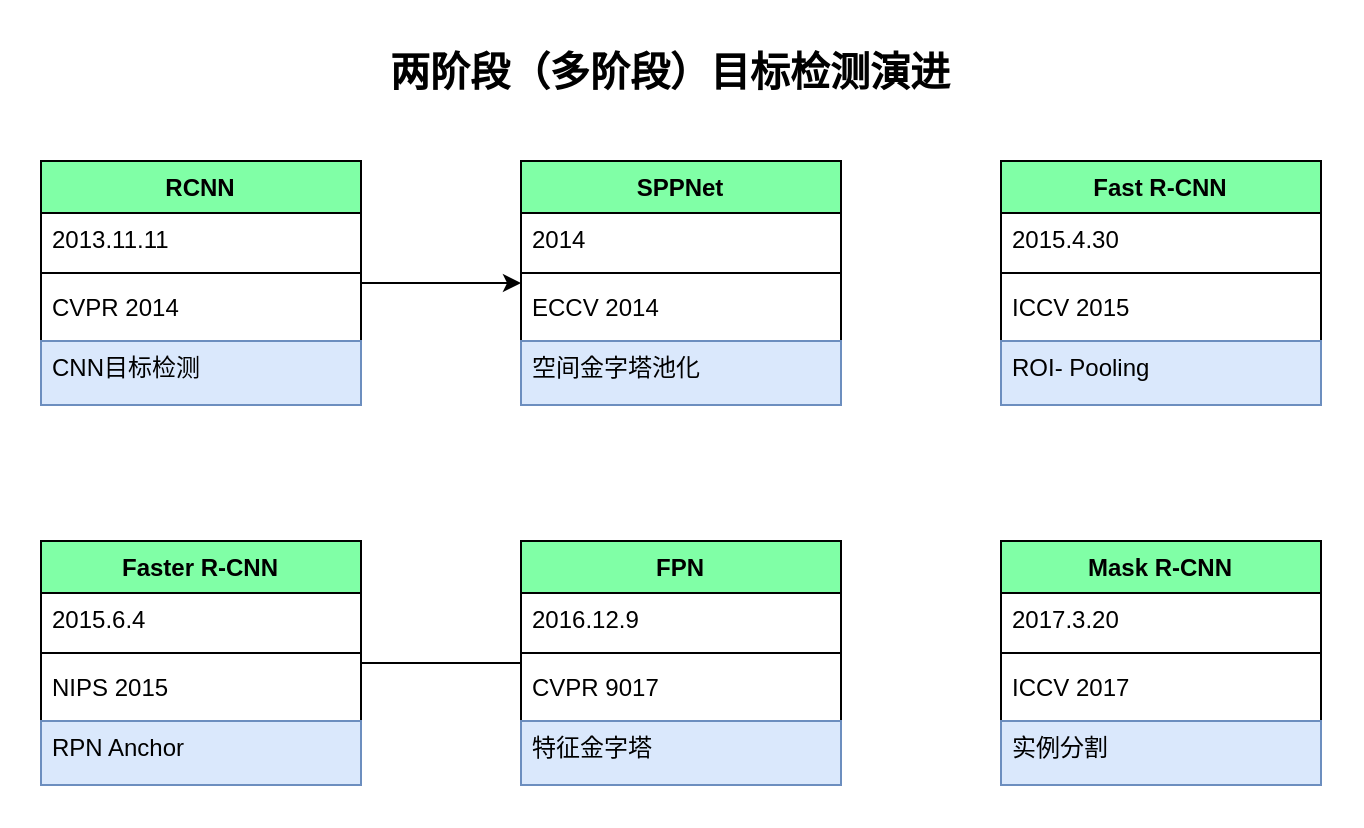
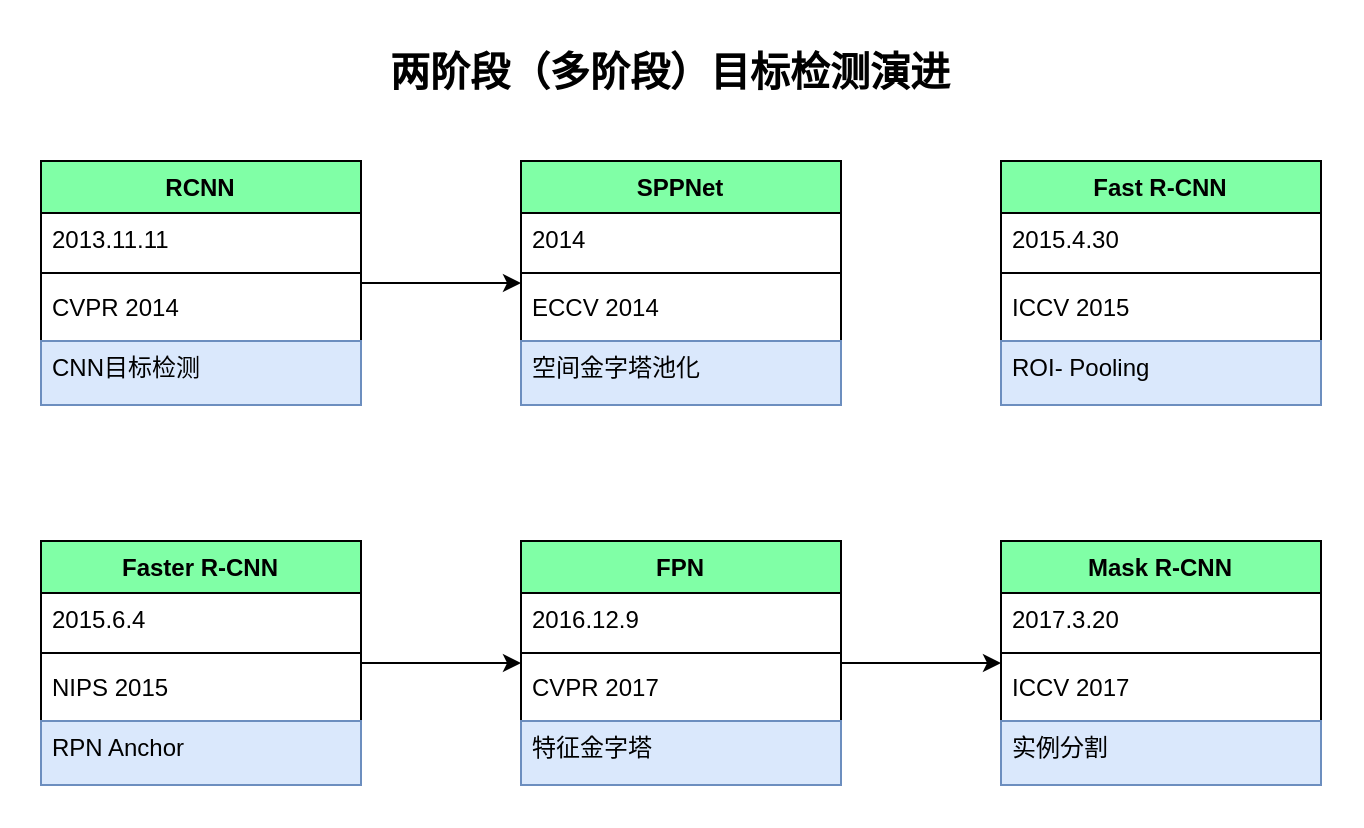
edge "Faster R-CNN" -- "FPN": arrowhead none -> classic
edge "FPN" -> "Mask R-CNN": added
node "CVPR 9017": label "CVPR 9017" -> "CVPR 2017"
